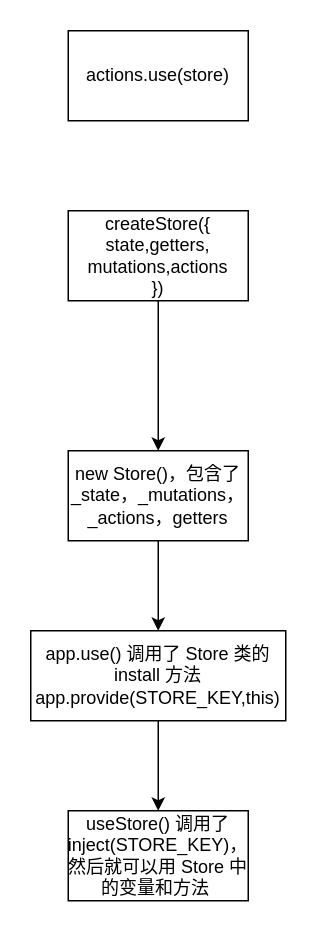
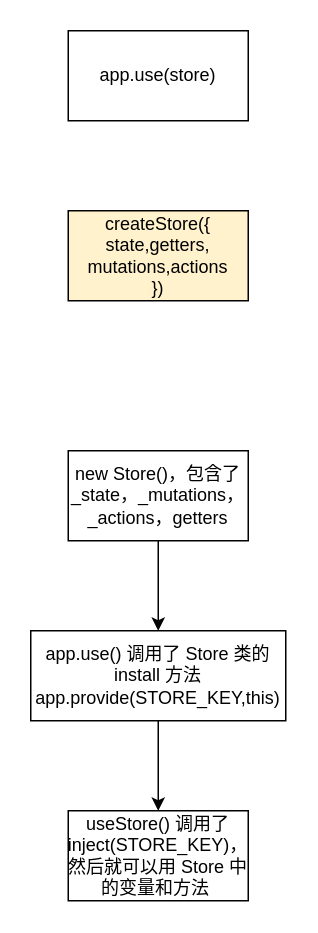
node "actions.use(store)": label "actions.use(store)" -> "app.use(store)"
node "createStore({ state,getters, mutations,actions })": fillcolor #ffffff -> #fff2cc
edge "createStore({ state,getters, mutations,actions })" -> "new Store()，包含了 _state，_mutations，_actions，getters": removed
